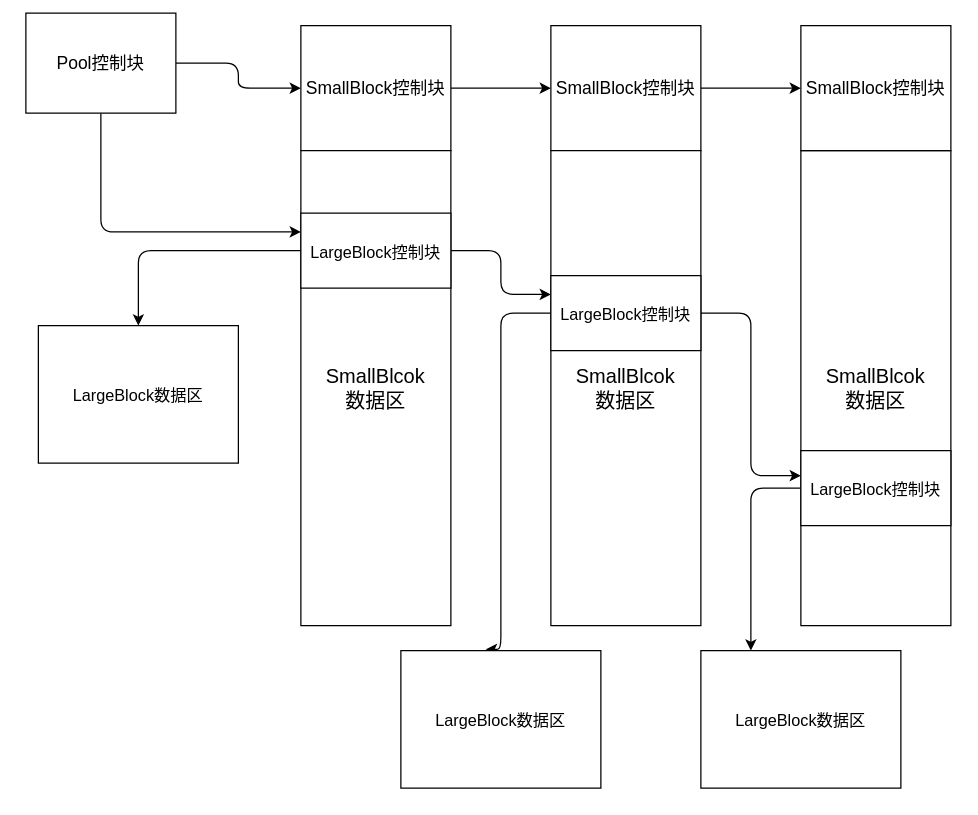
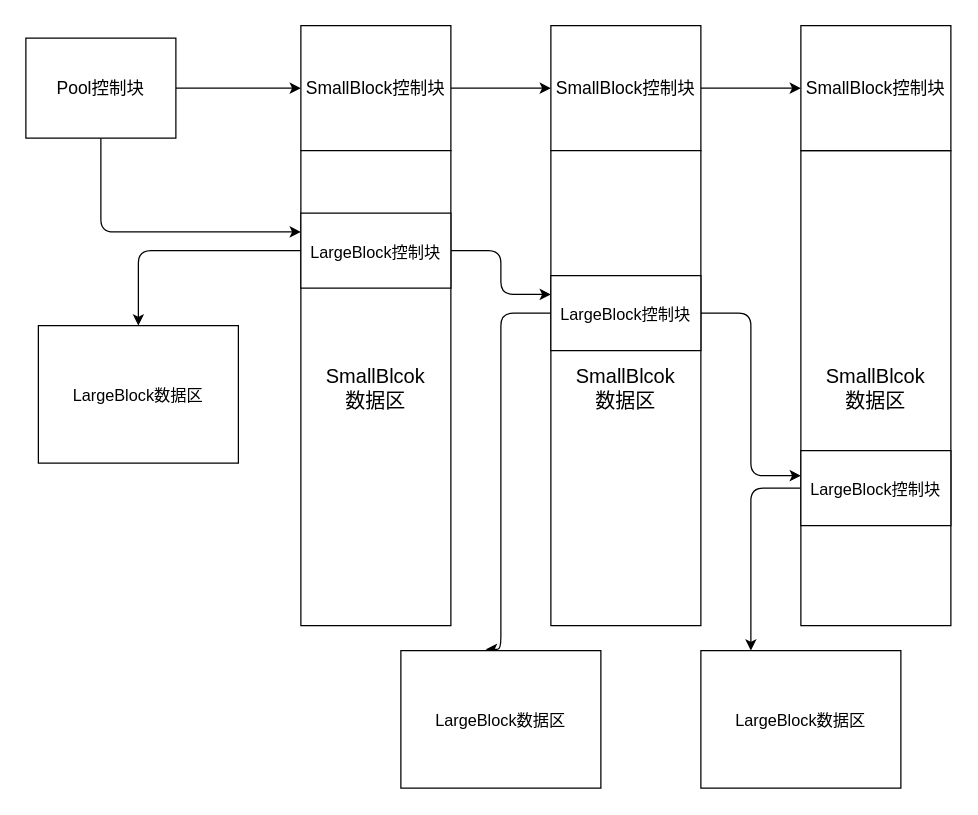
node "Pool控制块": moved (101, 63) -> (101, 88)
